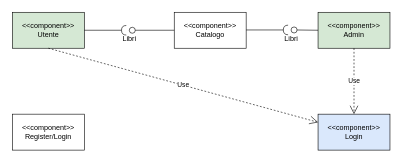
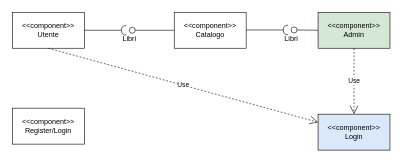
node "<<component>> Utente": fillcolor #d5e8d4 -> #ffffff
node "<<component>> Register/Login": moved (48, 132) -> (48, 126)
